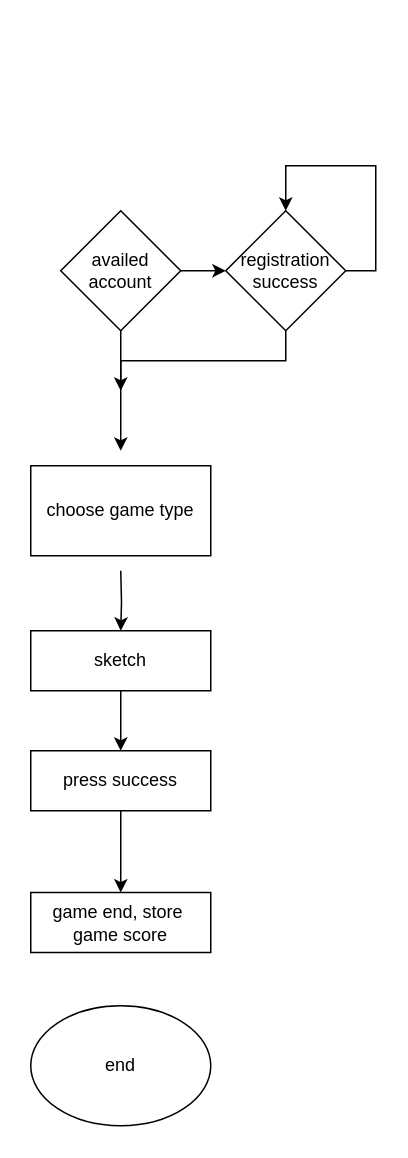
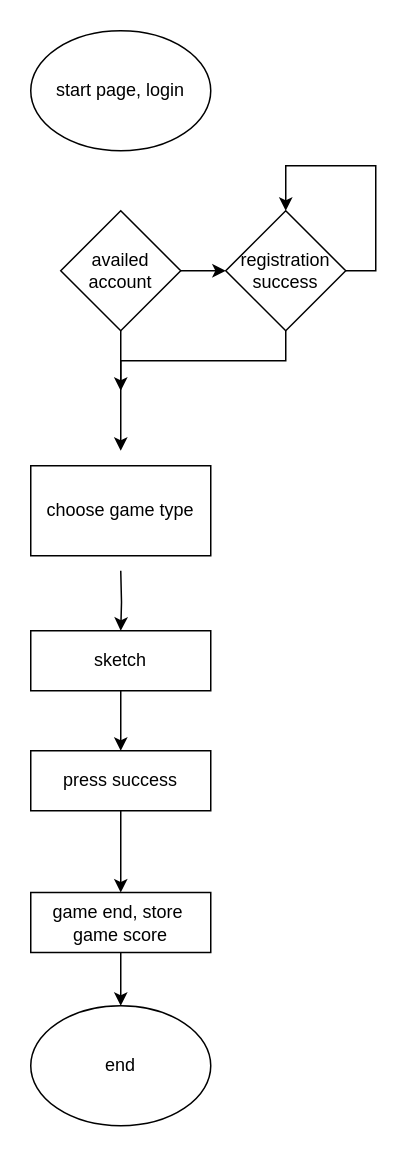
node "start page, login": added
edge "game end, store game score" -> "end": added
